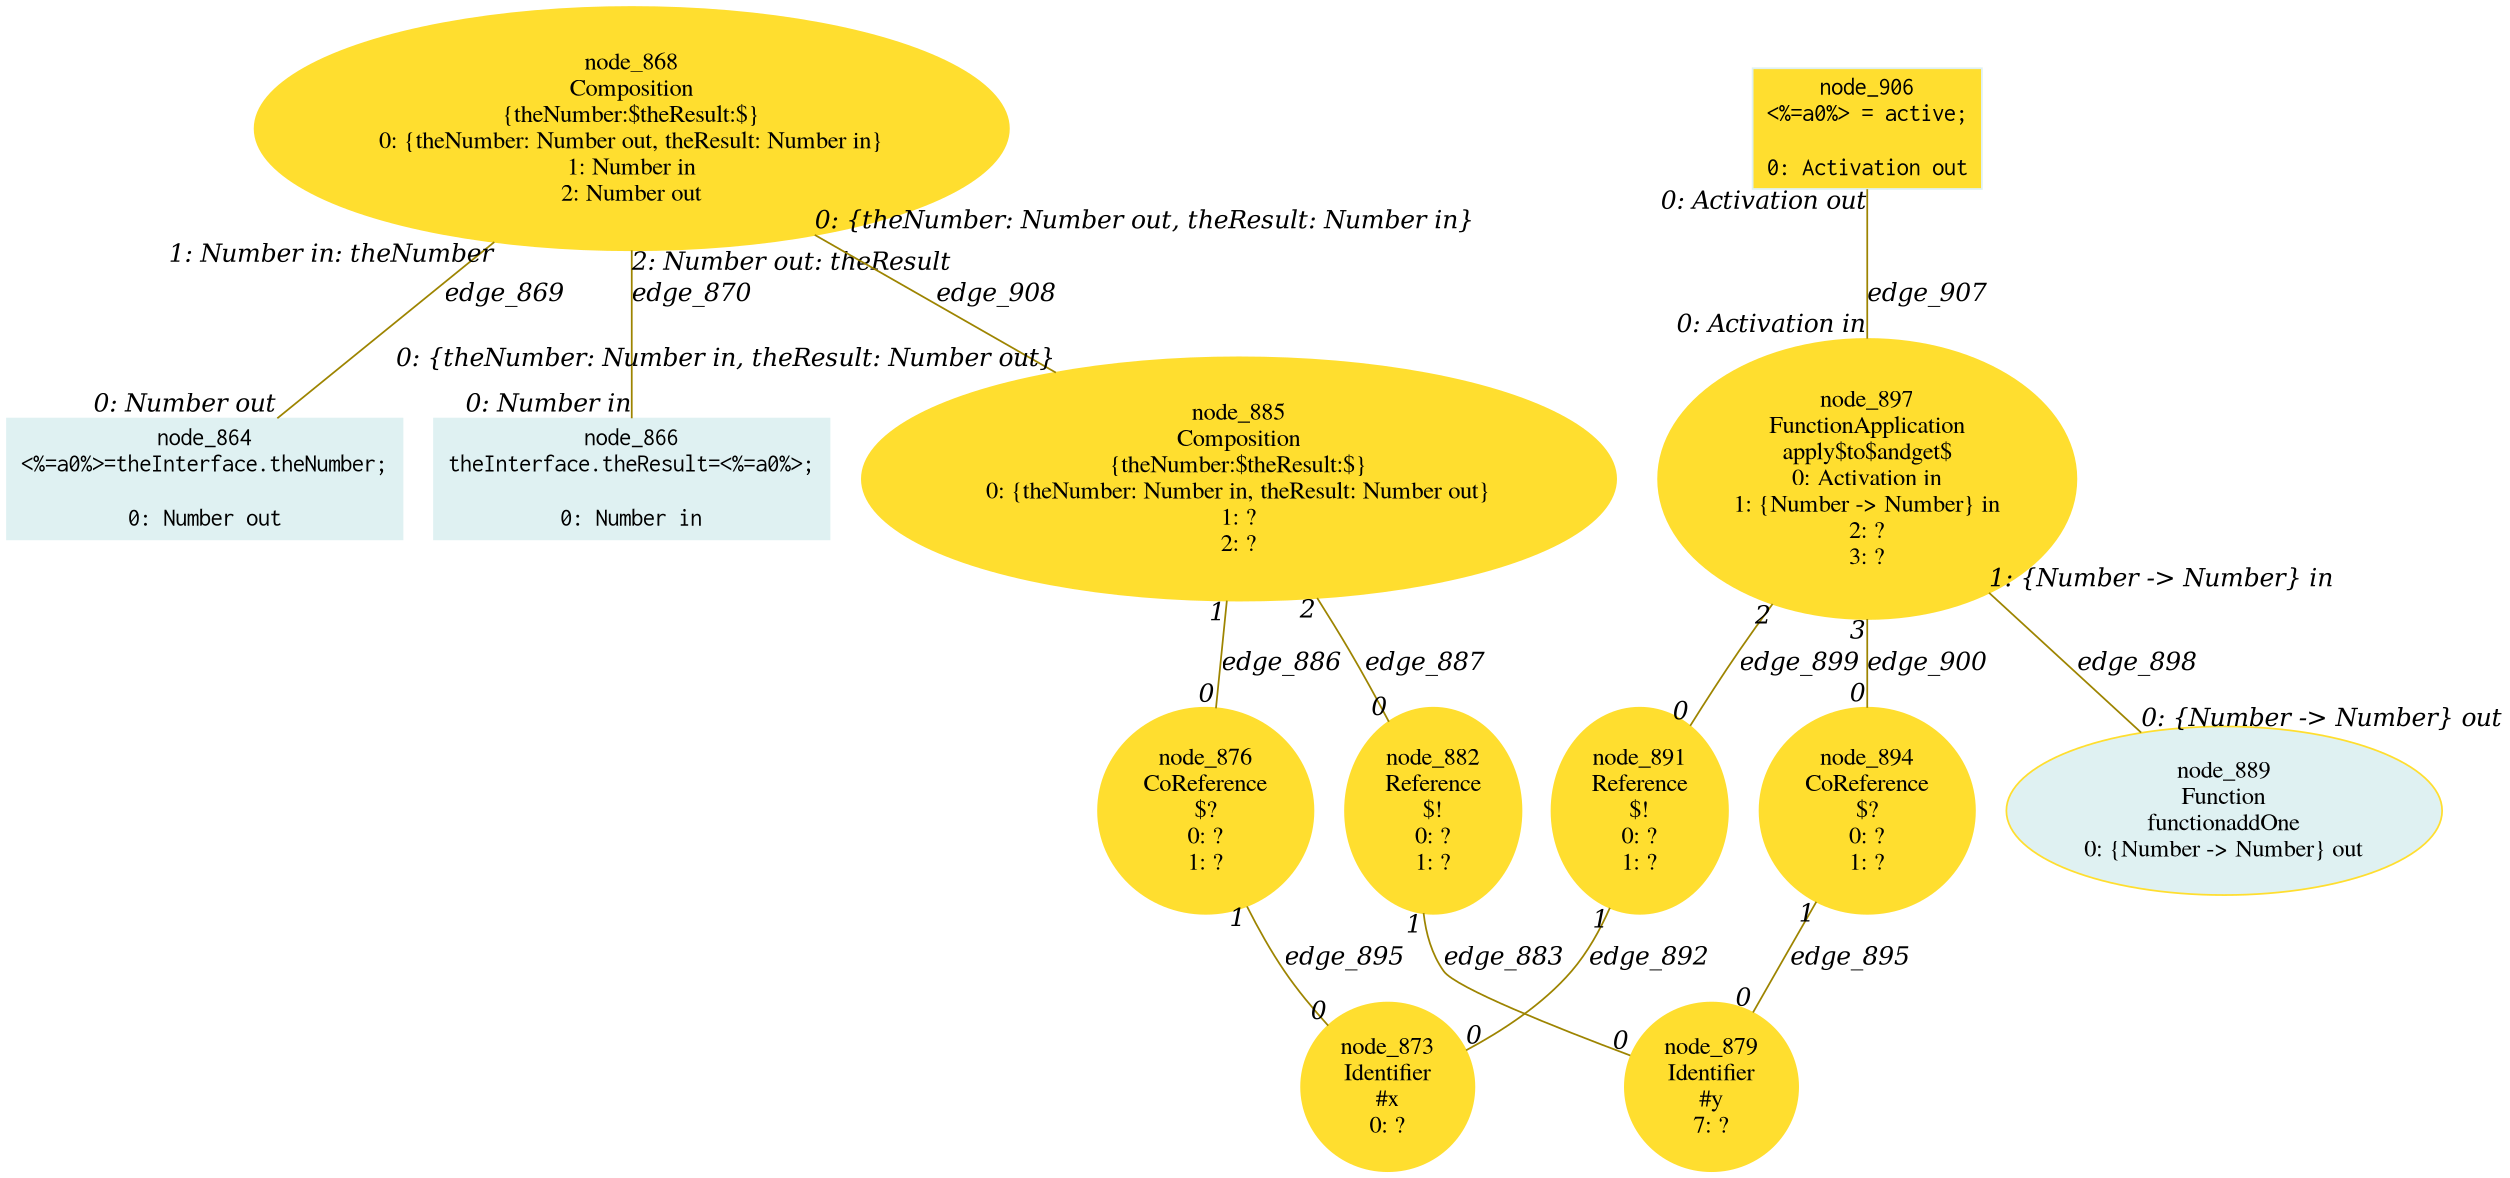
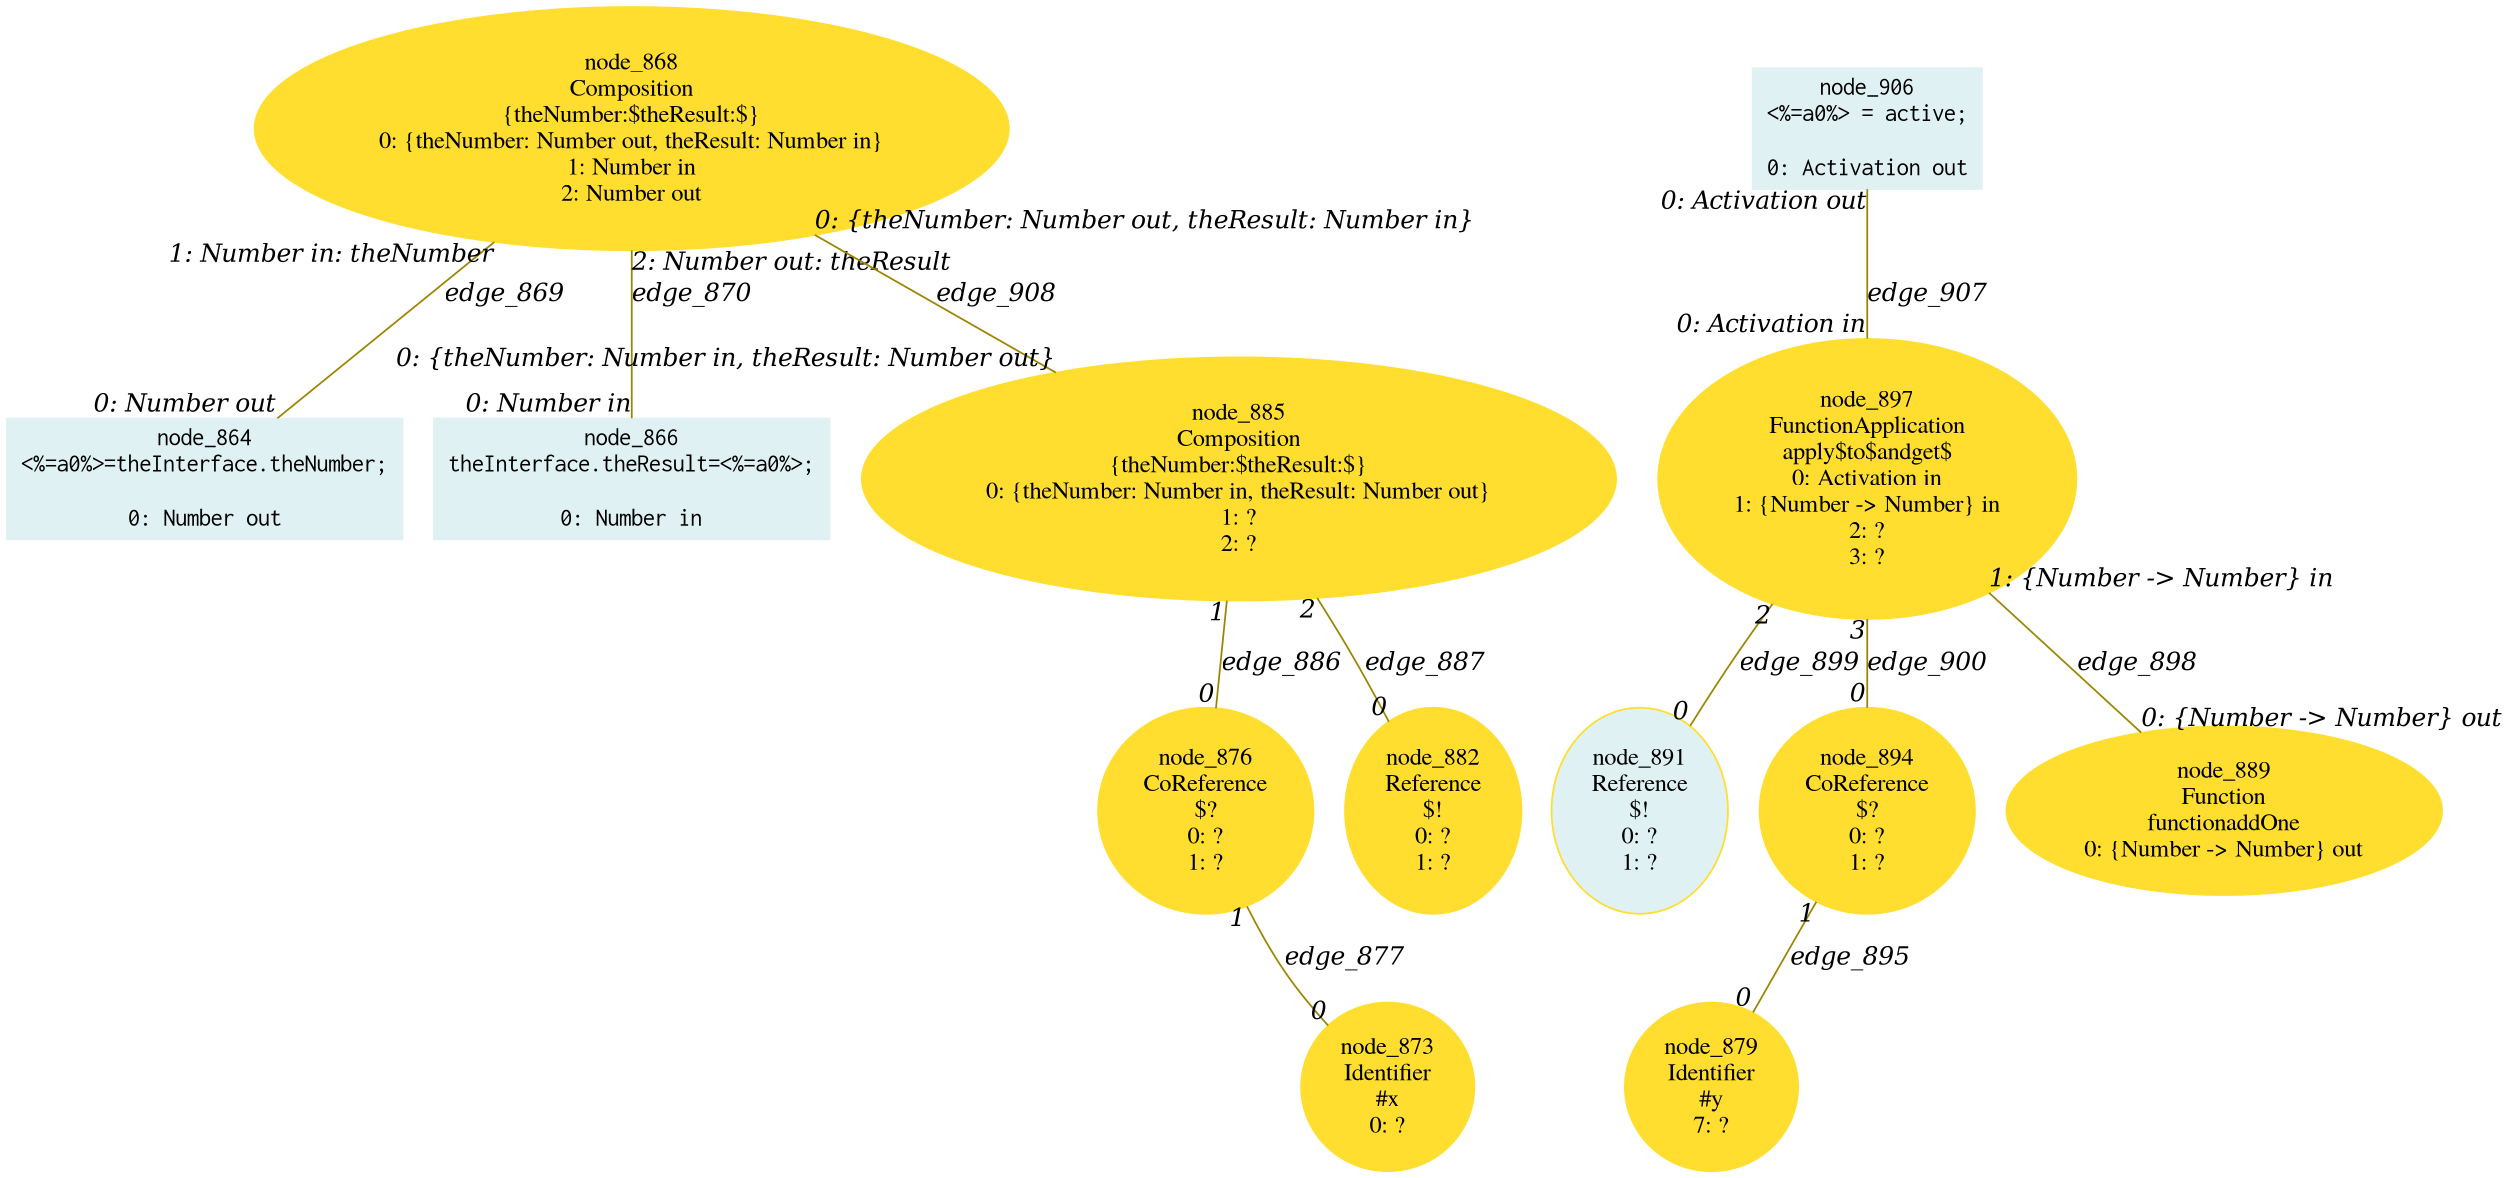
node "node_906 <%=a0%> = active; 0: Activation out": fillcolor #ffde2f -> #dff1f2
node "node_891 Reference $! 0: ? 1: ?": fillcolor #ffde2f -> #dff1f2
node "node_889 Function functionaddOne 0: {Number -> Number} out": fillcolor #dff1f2 -> #ffde2f
edge "node_876 CoReference $? 0: ? 1: ?" -- "node_873 Identifier #x 0: ?": label "edge_895" -> "edge_877"
edge "node_891 Reference $! 0: ? 1: ?" -- "node_873 Identifier #x 0: ?": removed, label "edge_892"
edge "node_882 Reference $! 0: ? 1: ?" -- "node_879 Identifier #y 7: ?": removed, label "edge_883"
